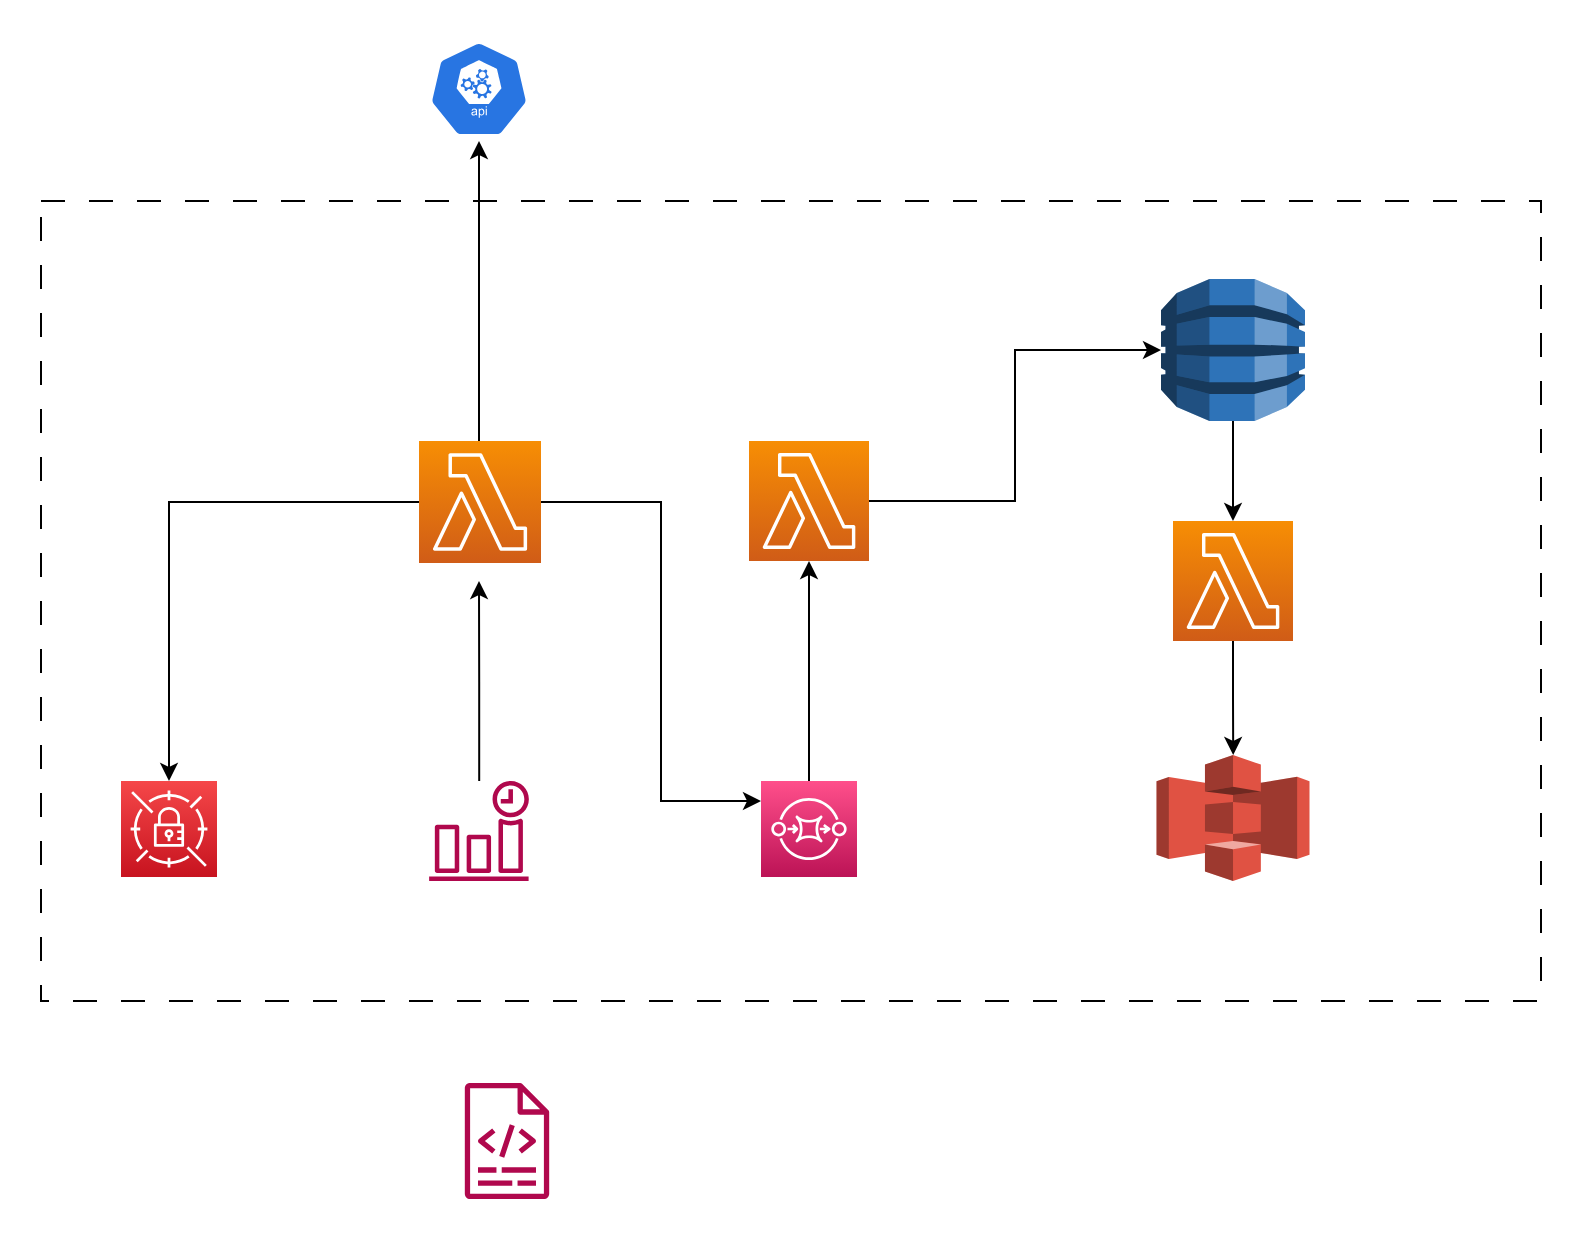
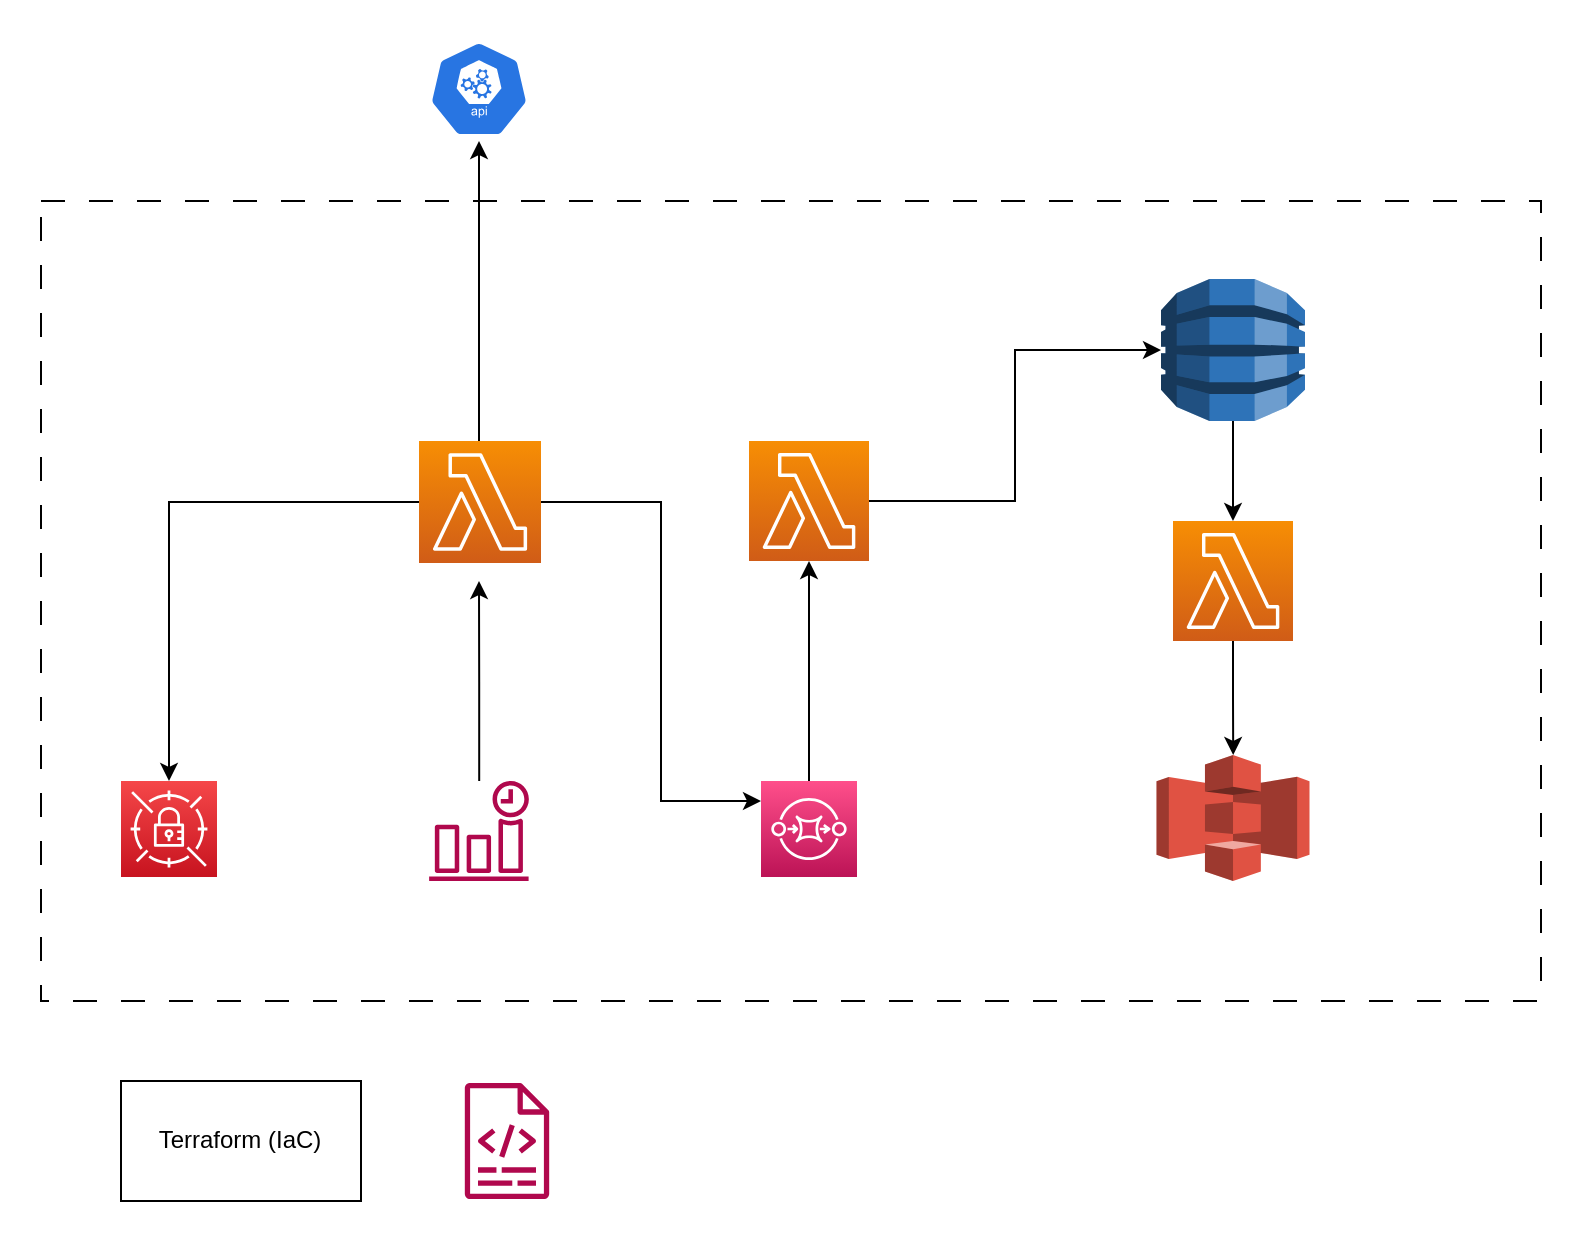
node "Terraform (IaC)": added
